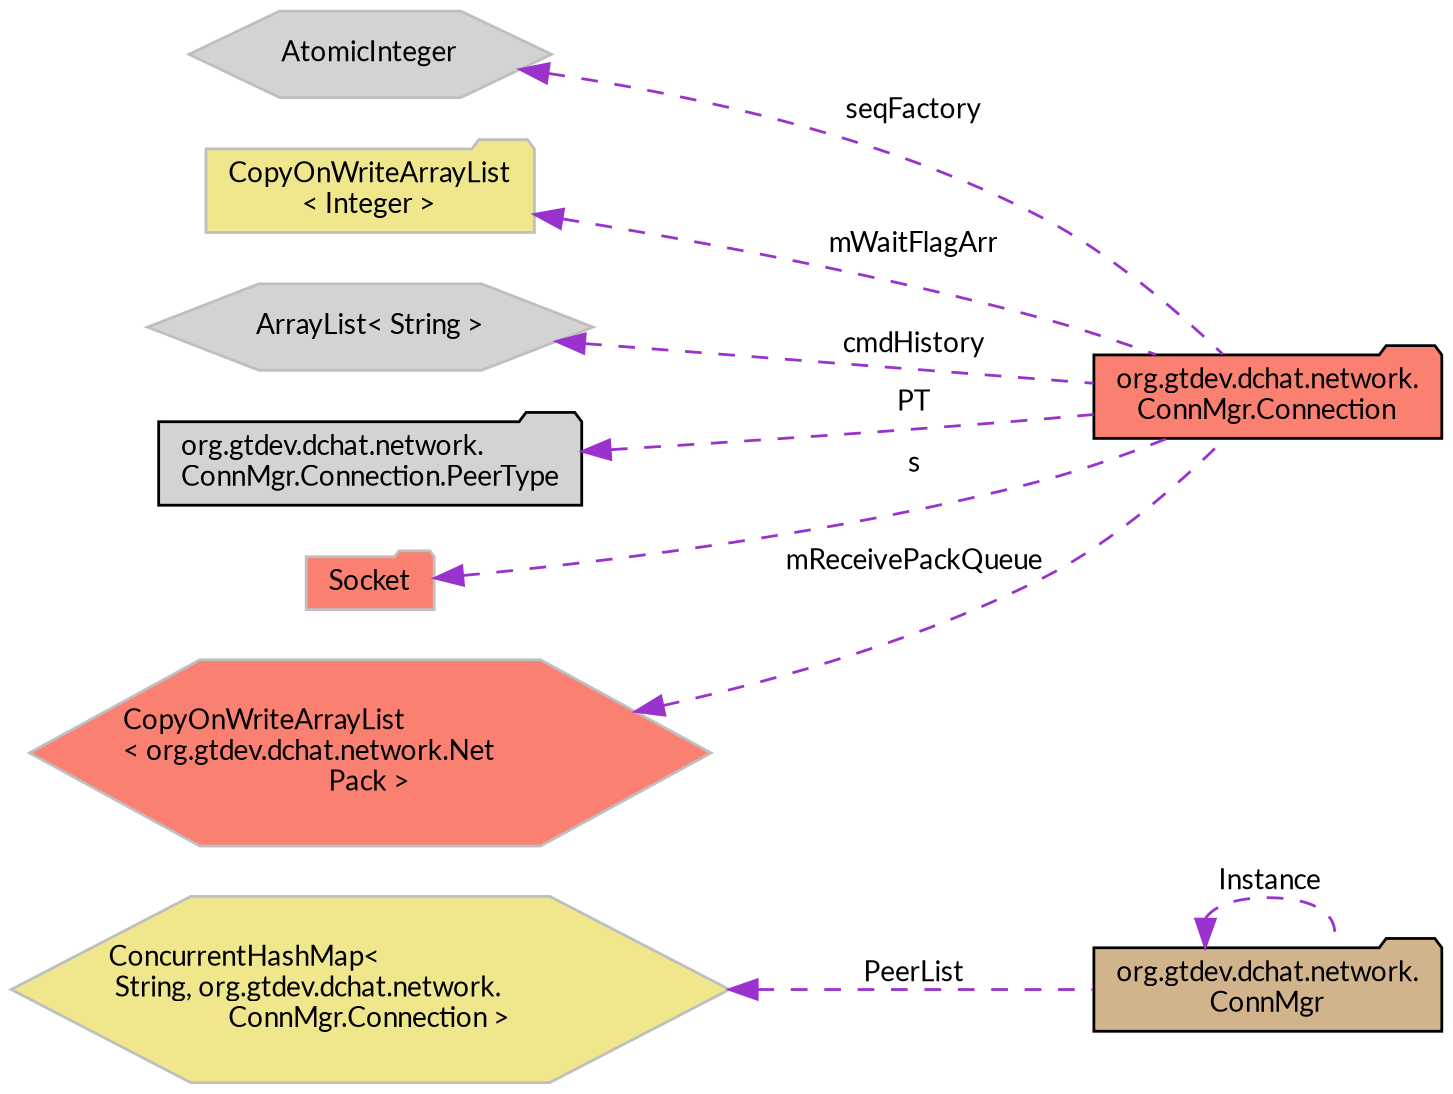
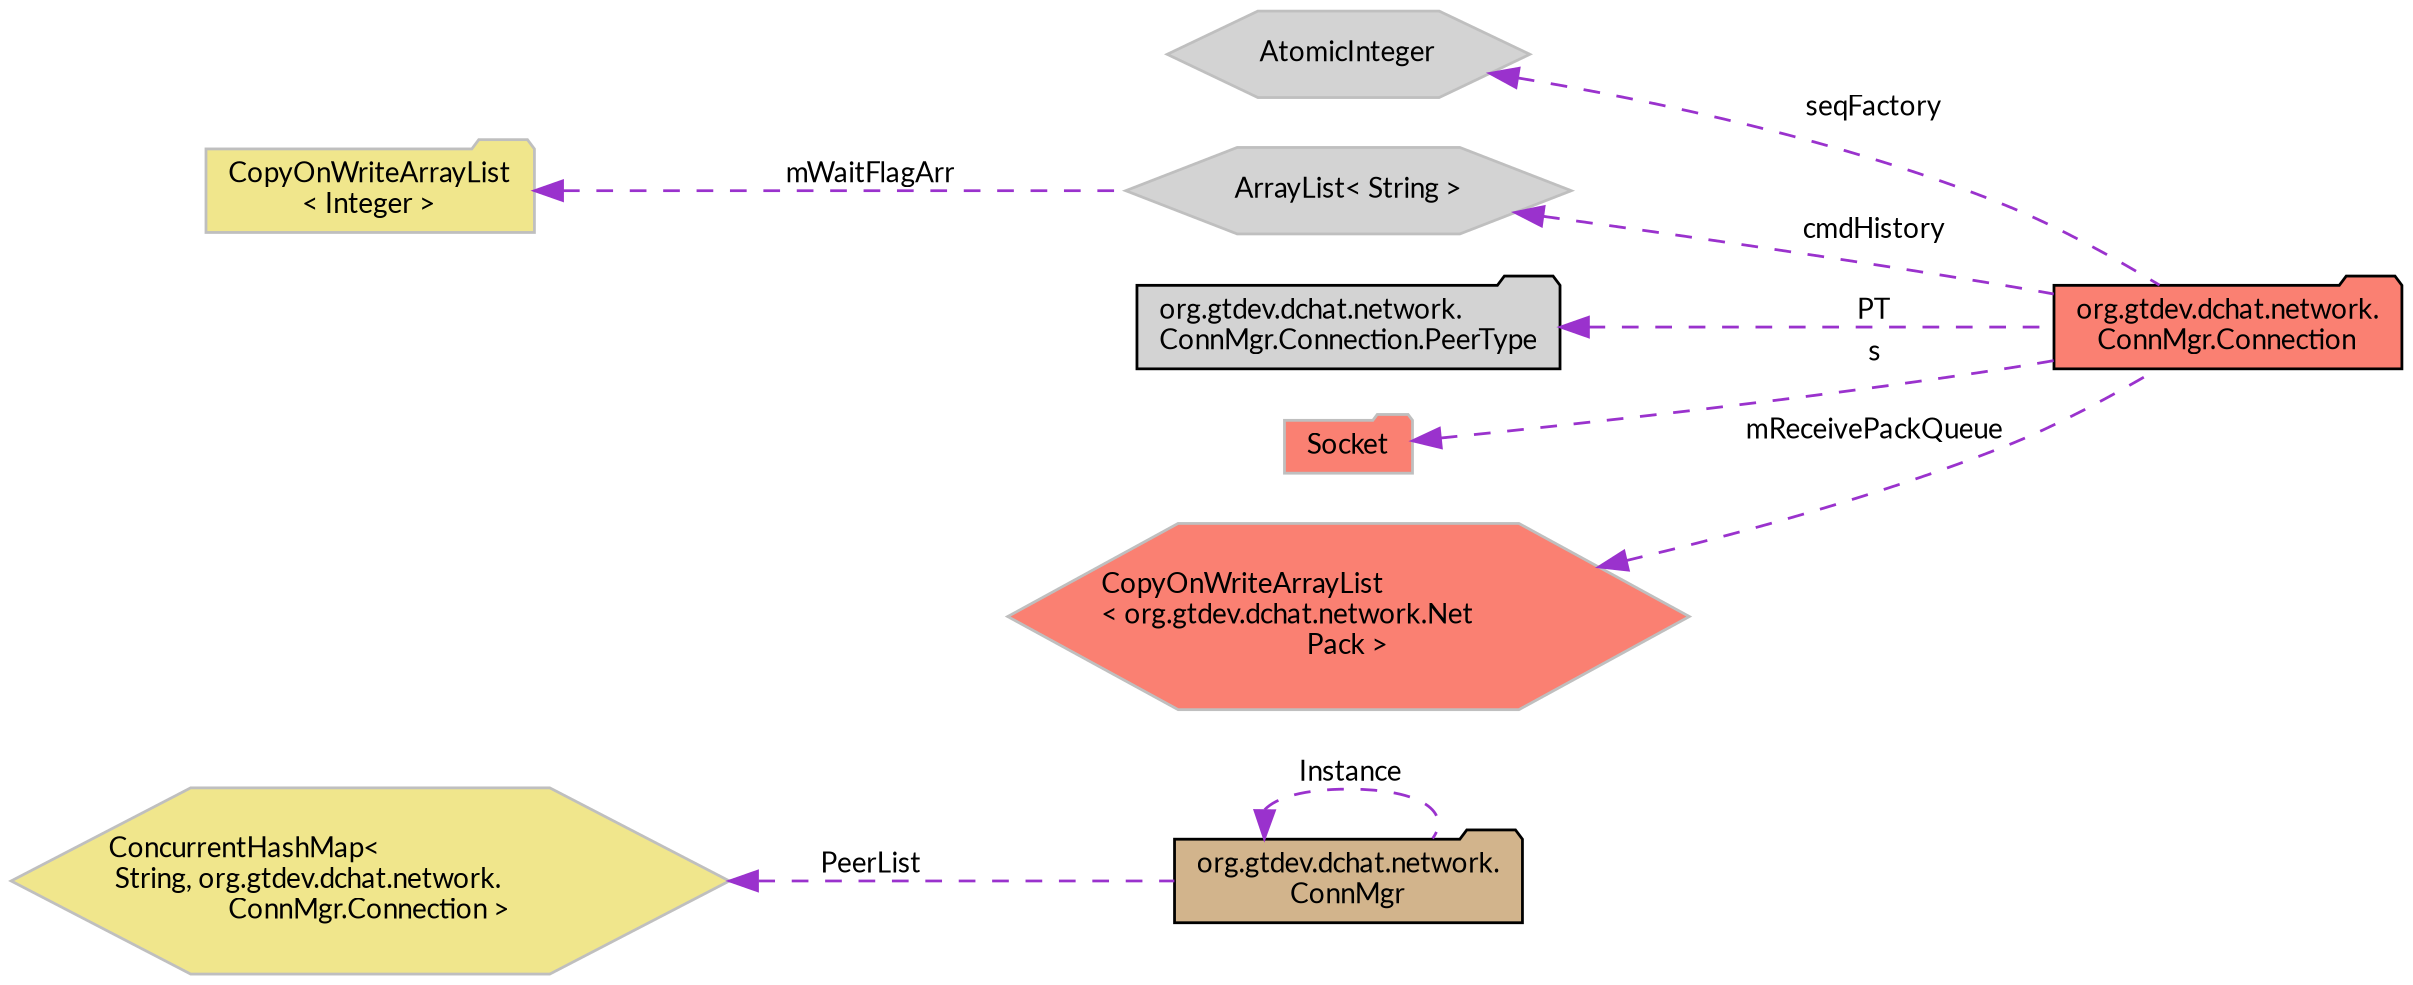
edge "org.gtdev.dchat.network. ConnMgr.Connection" -> "CopyOnWriteArrayList < Integer >": now "ArrayList< String >" -> "CopyOnWriteArrayList < Integer >"
